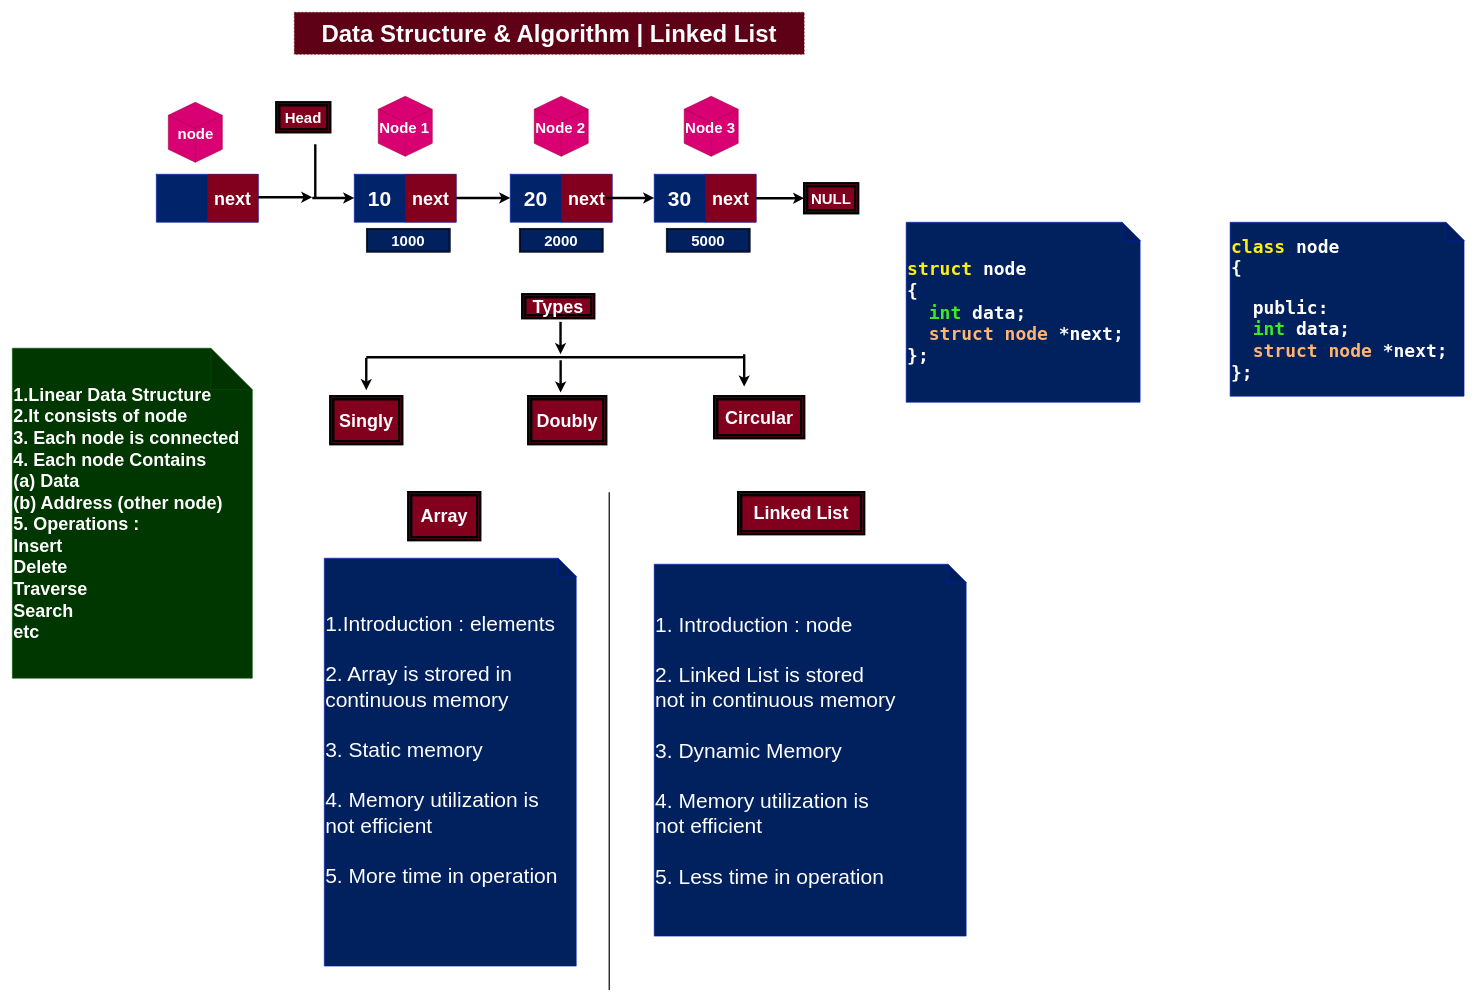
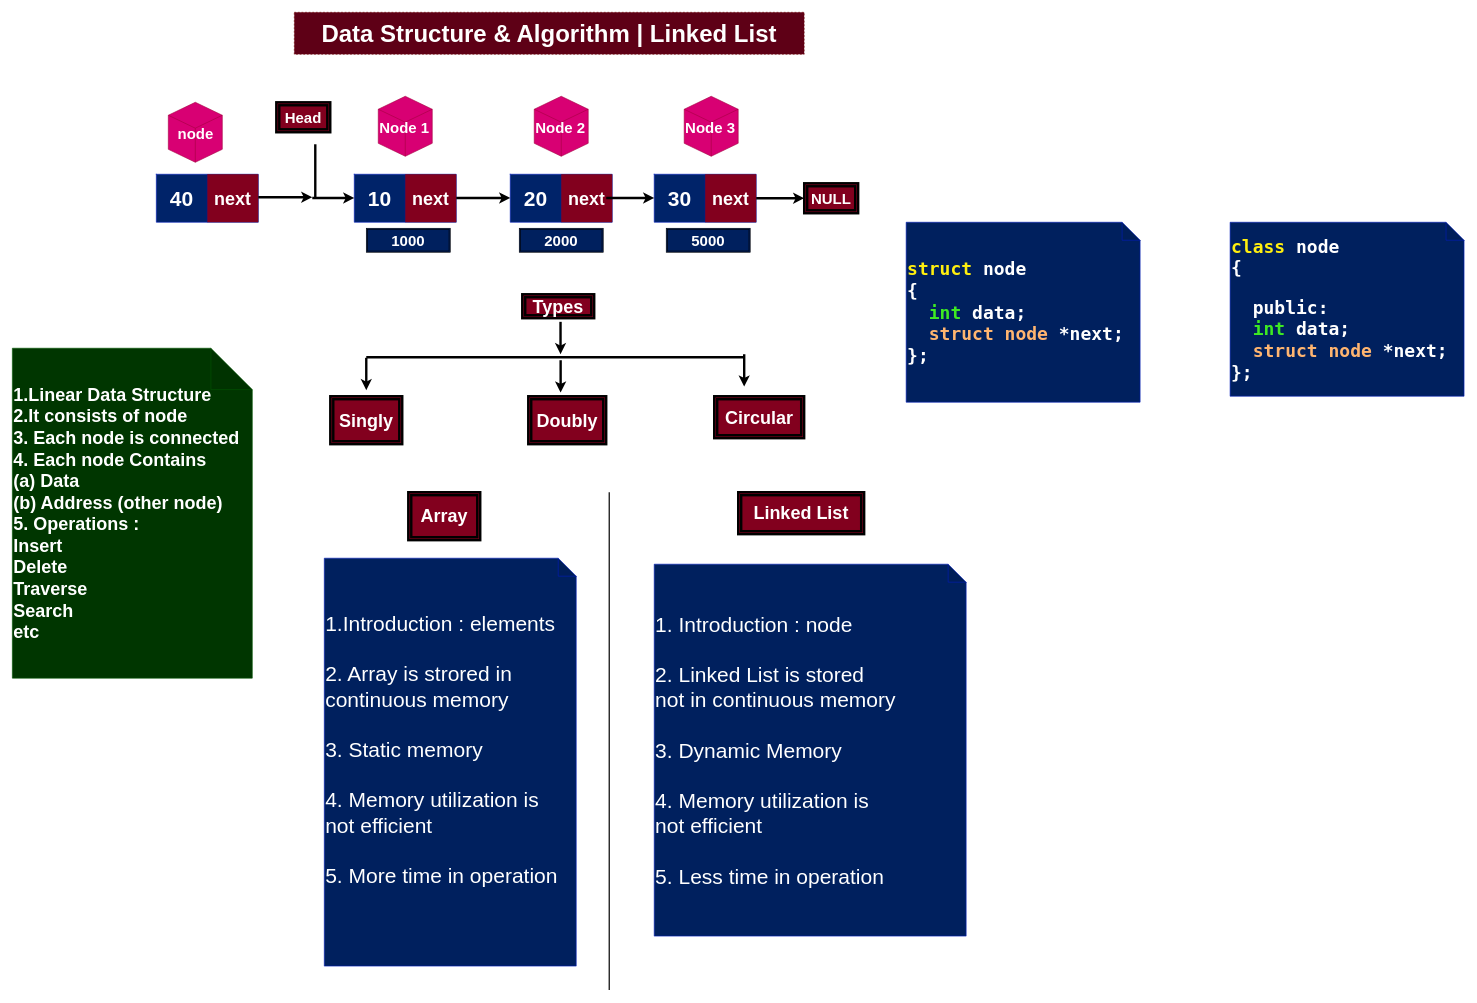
node "40": added
